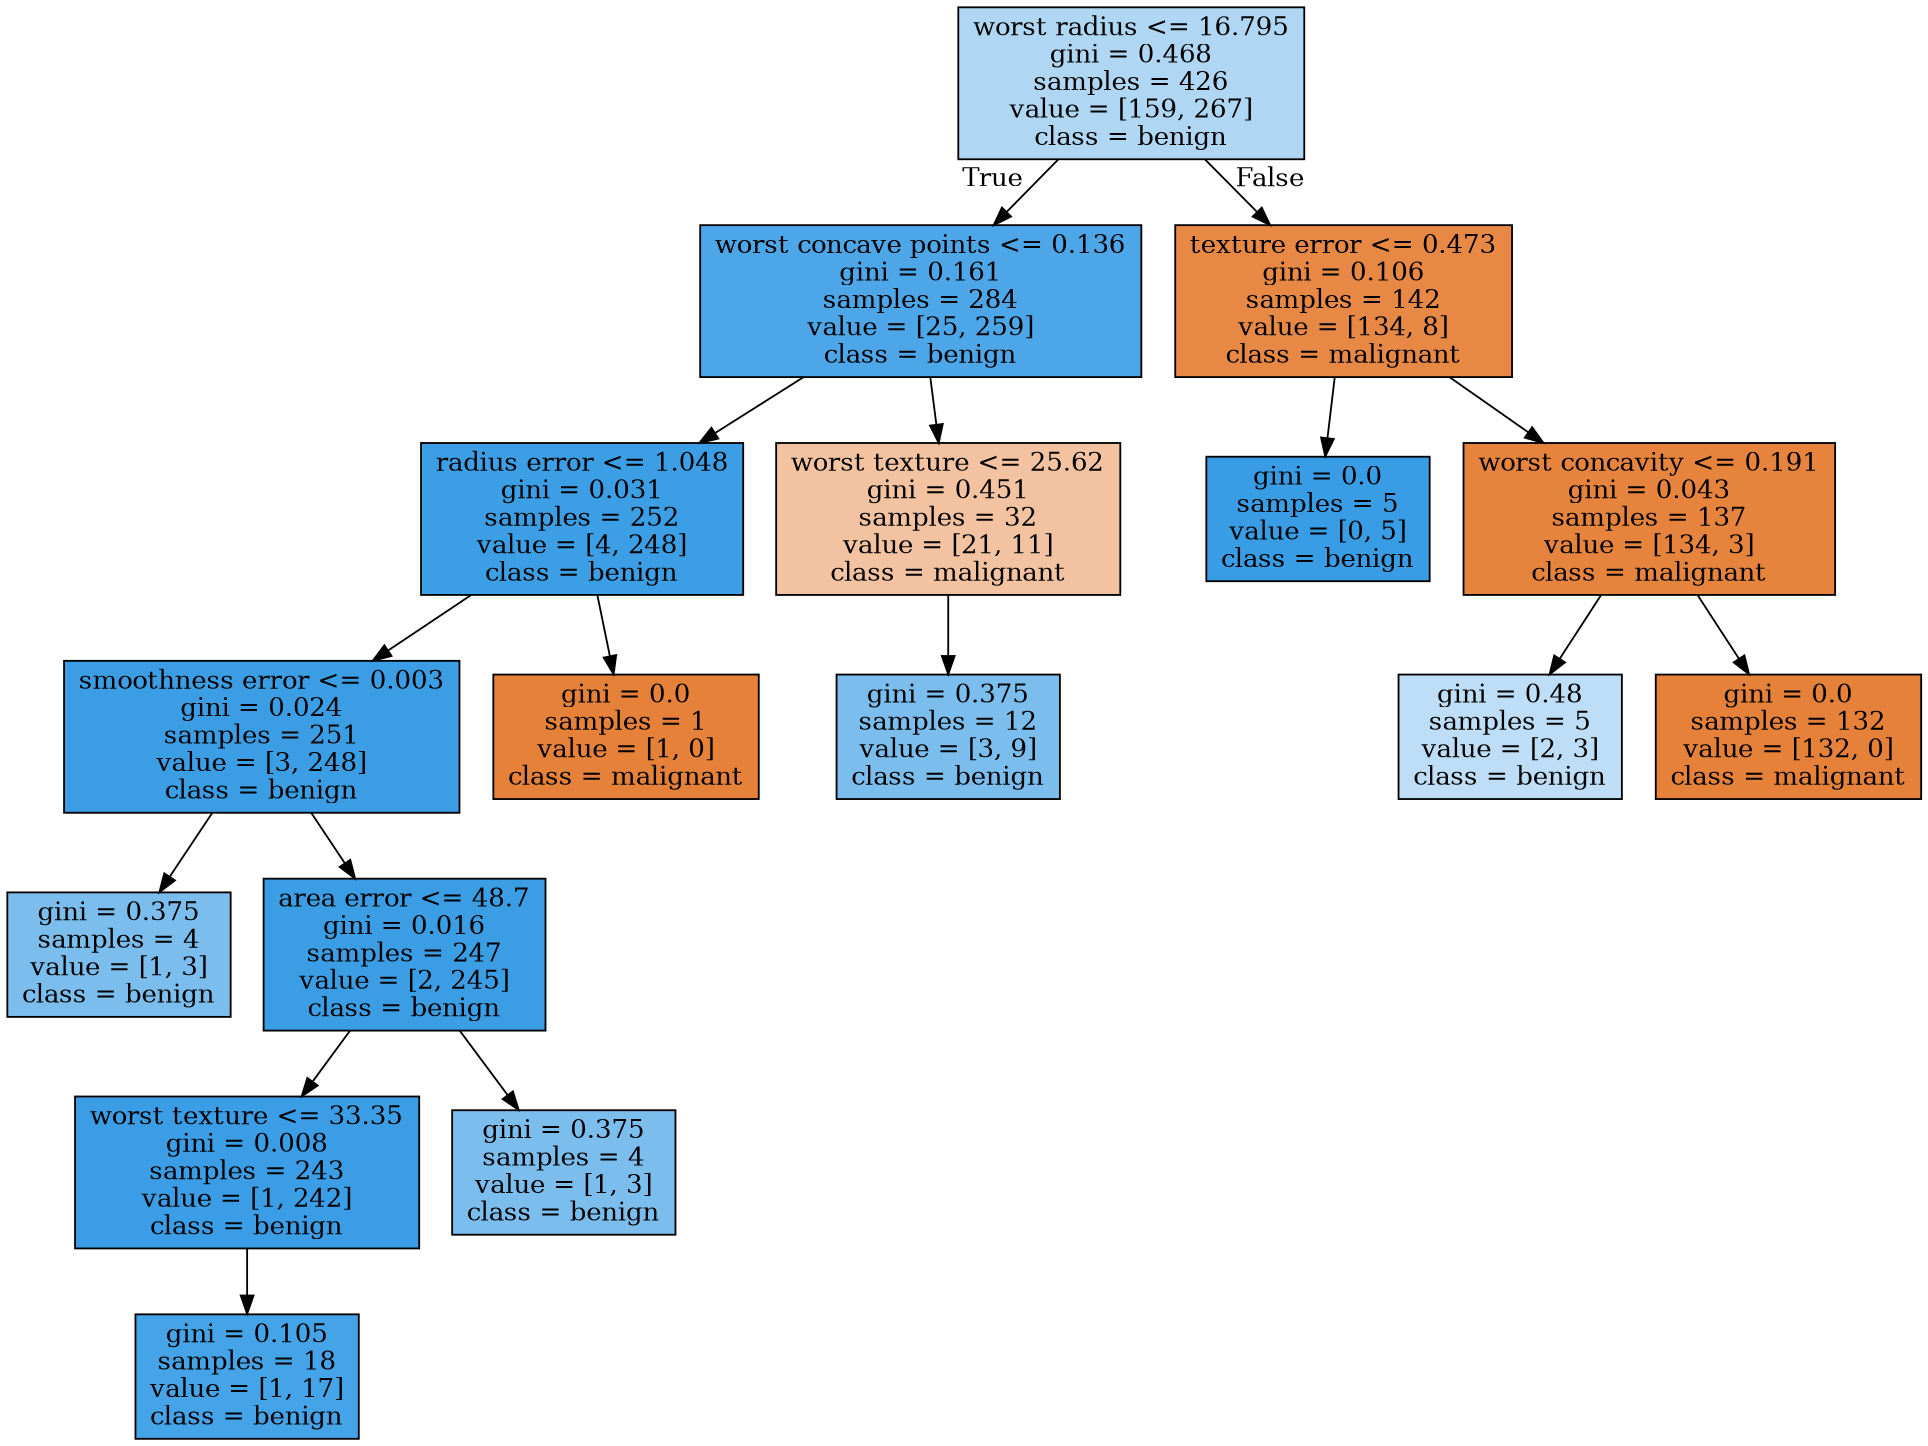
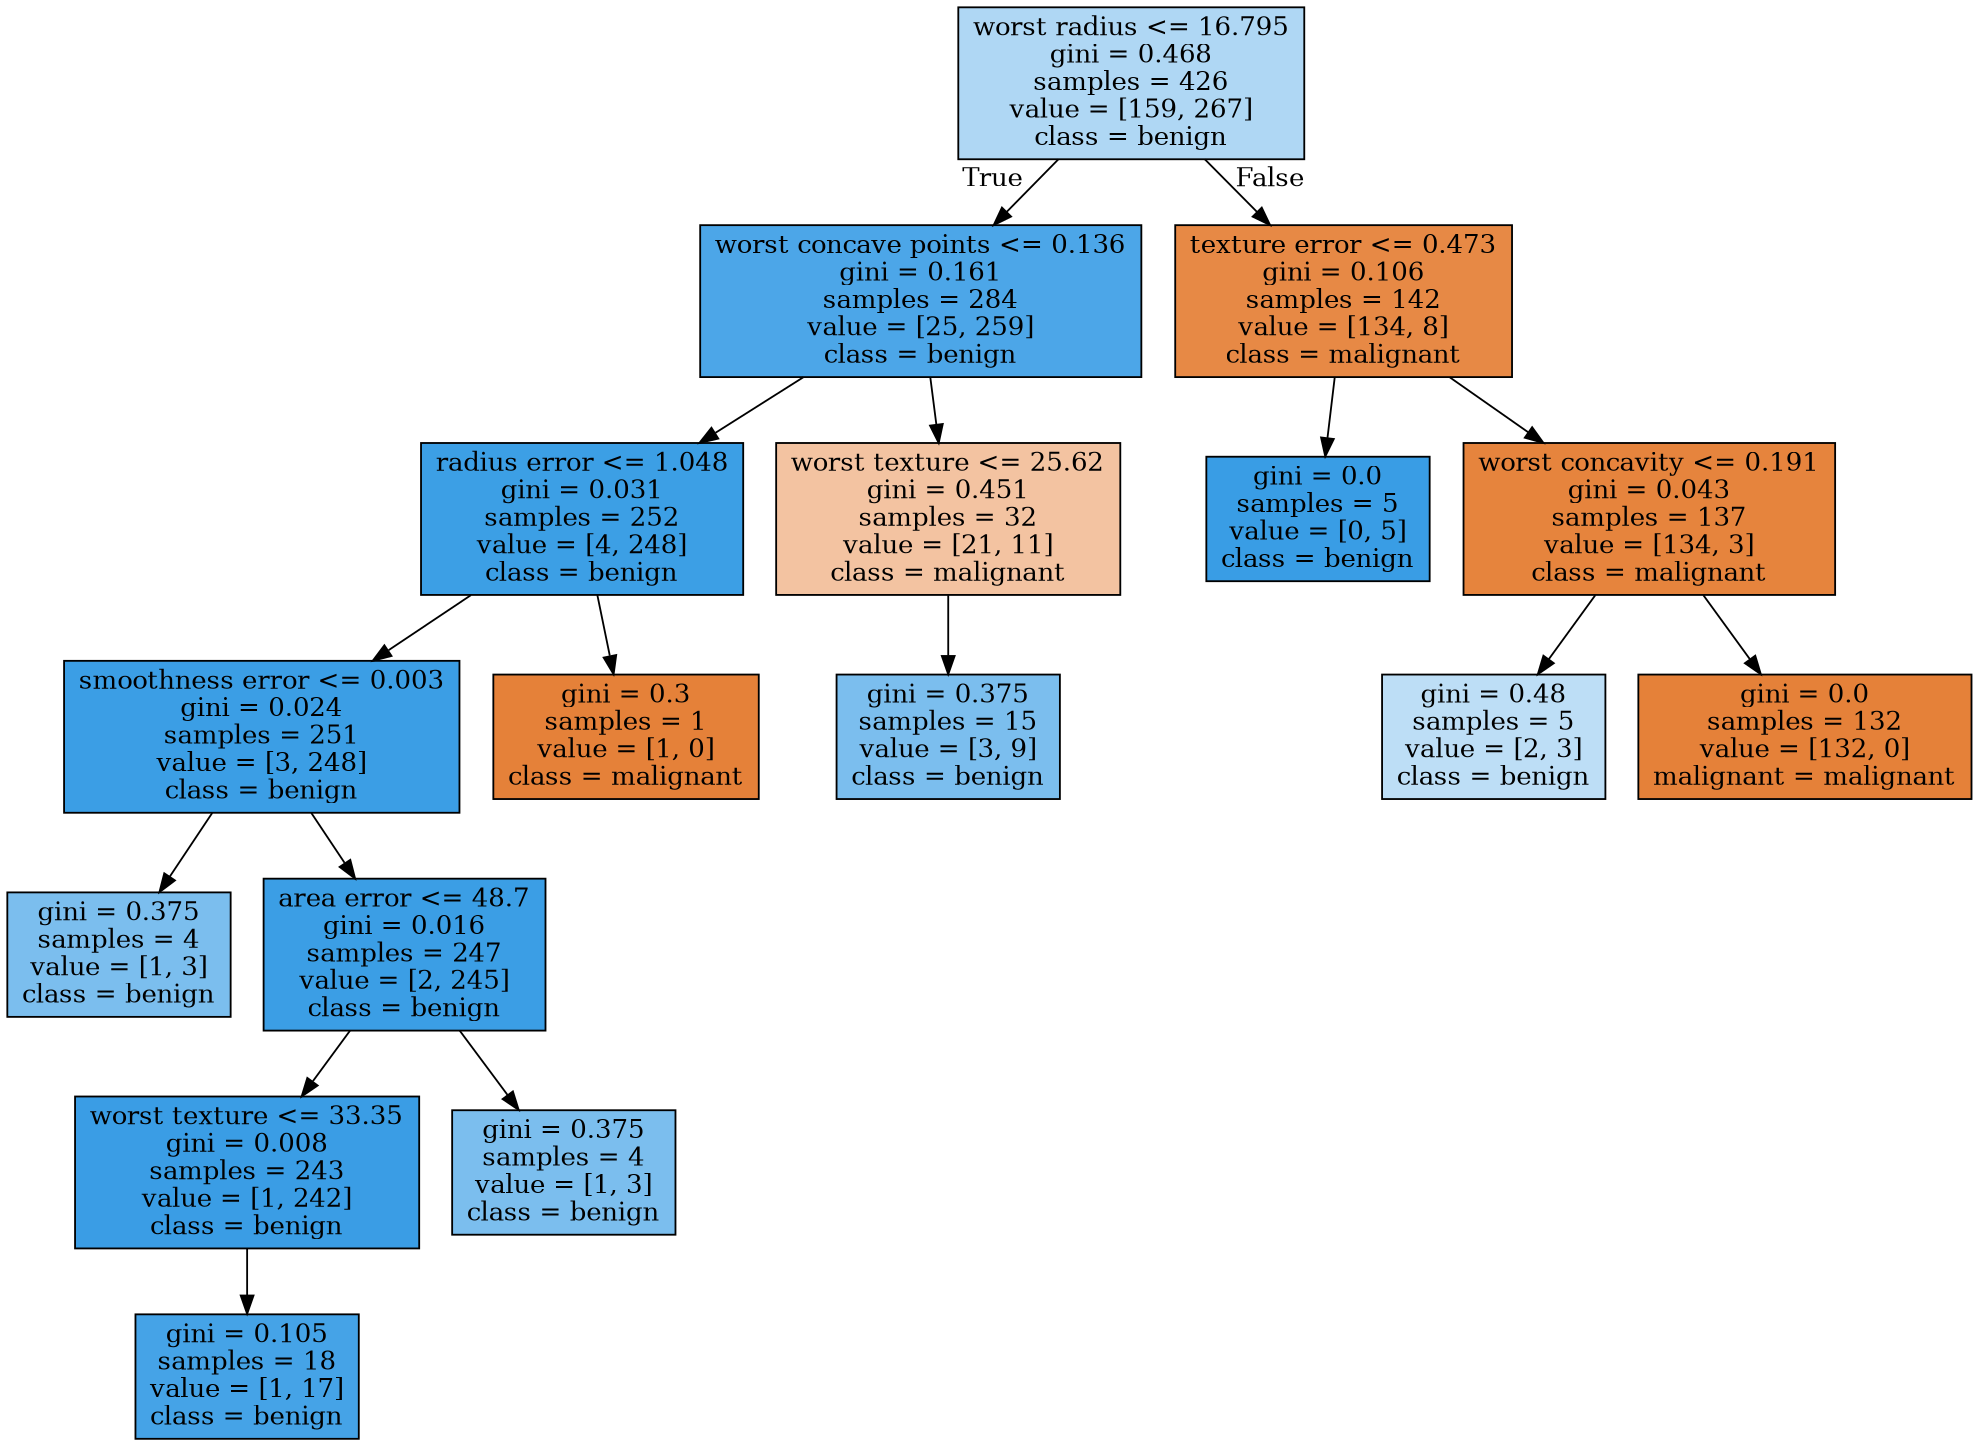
node "gini = 0.0 samples = 1 value = [1, 0] class = malignant": label "gini = 0.0 samples = 1 value = [1, 0] class = malignant" -> "gini = 0.3 samples = 1 value = [1, 0] class = malignant"
node "gini = 0.375 samples = 12 value = [3, 9] class = benign": label "gini = 0.375 samples = 12 value = [3, 9] class = benign" -> "gini = 0.375 samples = 15 value = [3, 9] class = benign"
node "gini = 0.0 samples = 132 value = [132, 0] class = malignant": label "gini = 0.0 samples = 132 value = [132, 0] class = malignant" -> "gini = 0.0 samples = 132 value = [132, 0] malignant = malignant"
